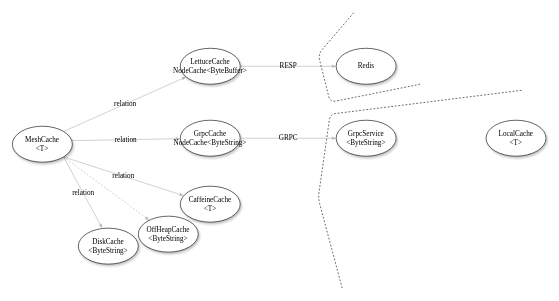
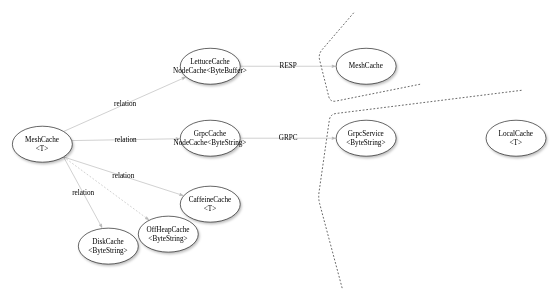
node "Redis": label "Redis" -> "MeshCache"
